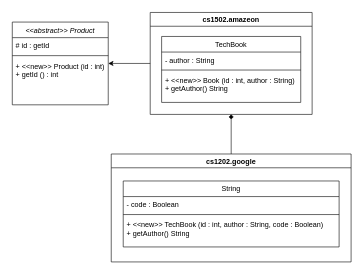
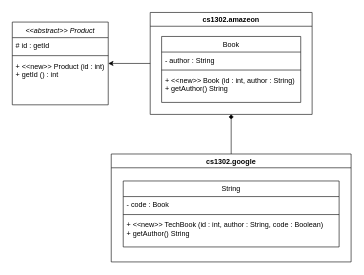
node "cs1502.amazeon": label "cs1502.amazeon" -> "cs1302.amazeon"
node "TechBook": label "TechBook" -> "Book"
node "cs1202.google": label "cs1202.google" -> "cs1302.google"
node "- code : Boolean": label "- code : Boolean" -> "- code : Book"
